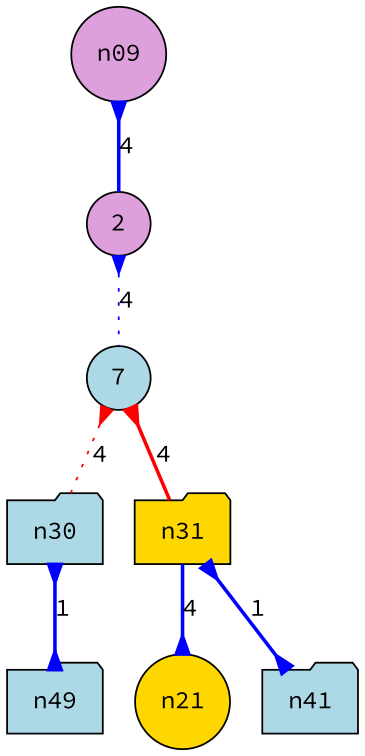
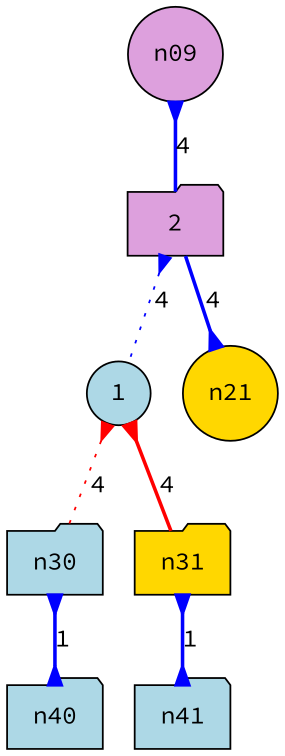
node "2": shape circle -> folder
node "7": label "7" -> "1"
edge "n31" -- "n21": now "2" -- "n21"
node "n49": label "n49" -> "n40"
